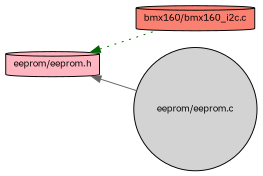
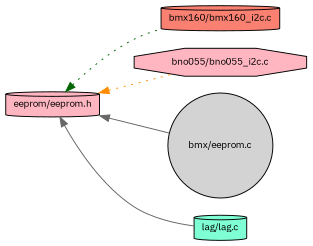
node "bno055/bno055_i2c.c": added
node "eeprom/eeprom.c": label "eeprom/eeprom.c" -> "bmx/eeprom.c"
node "lag/lag.c": added
